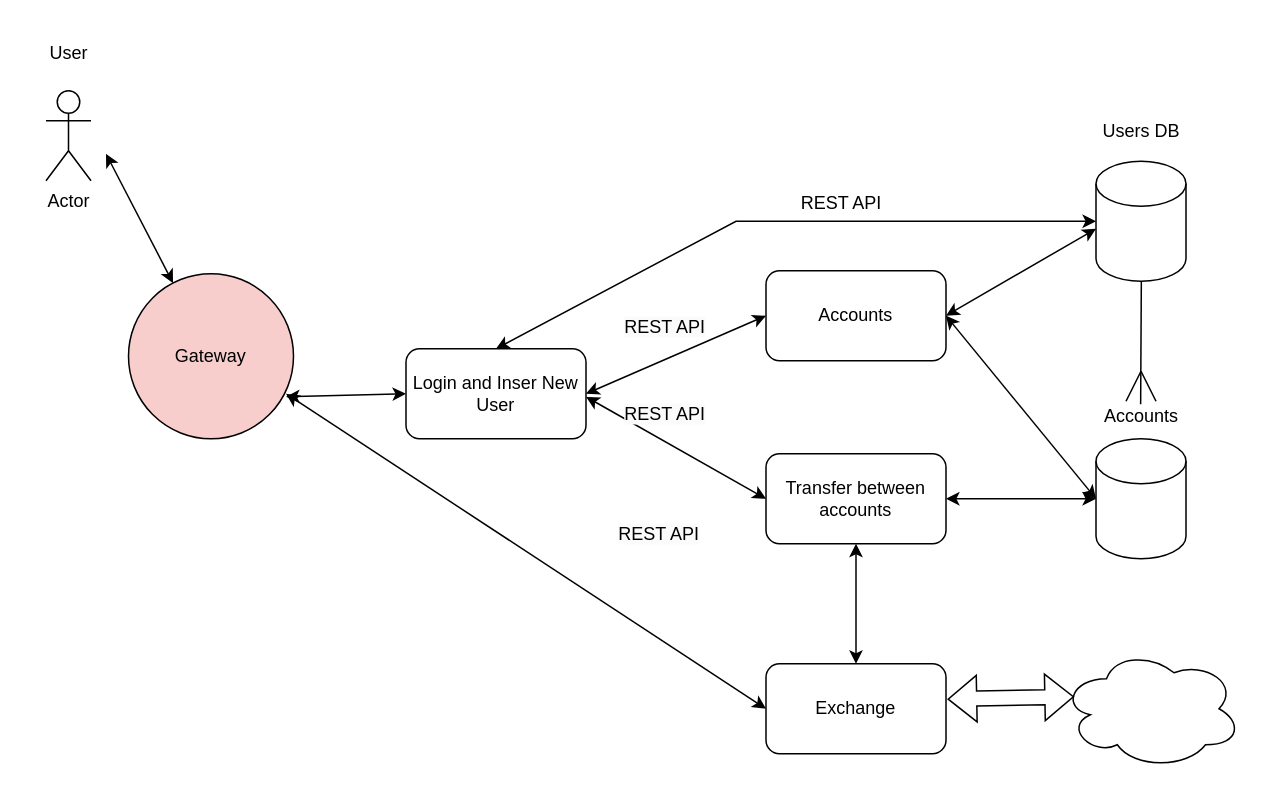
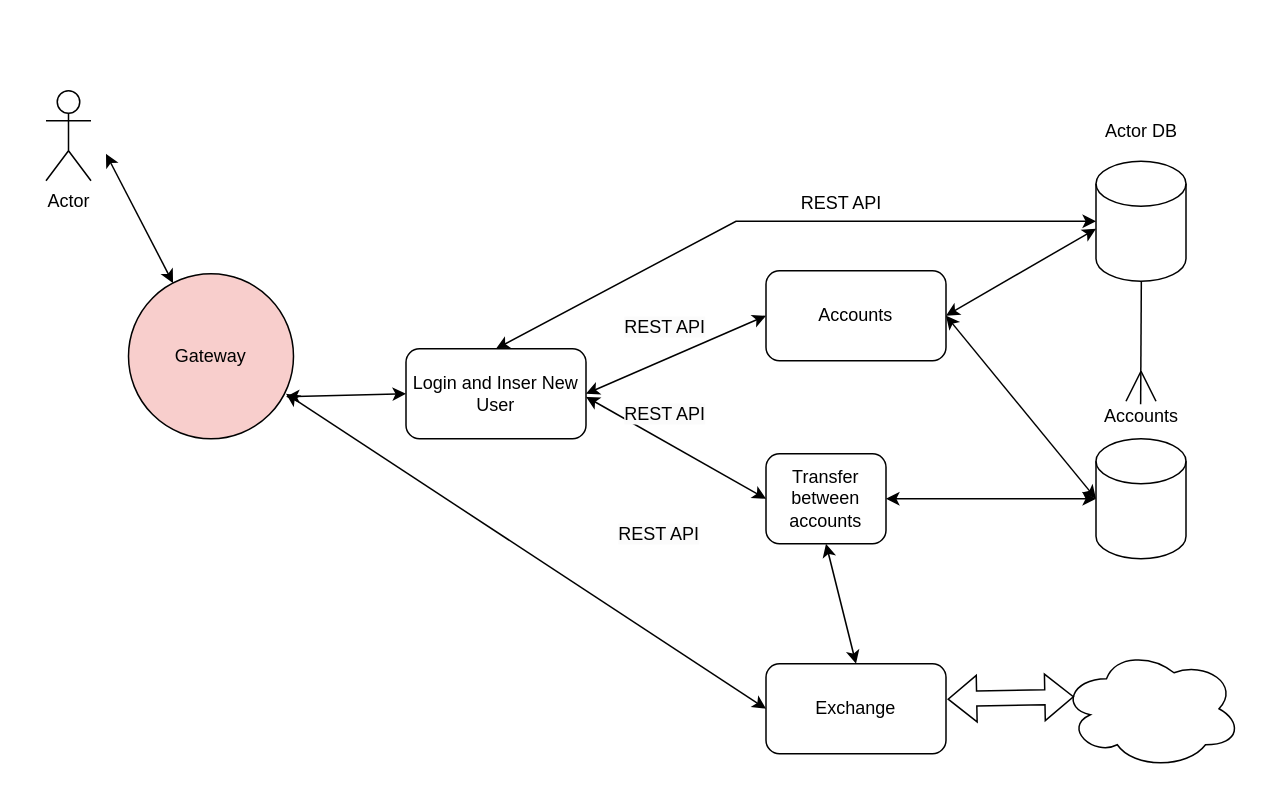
node "User": removed
node "Users DB": label "Users DB" -> "Actor DB"
node "Transfer between accounts": size 180x90 -> 120x90
